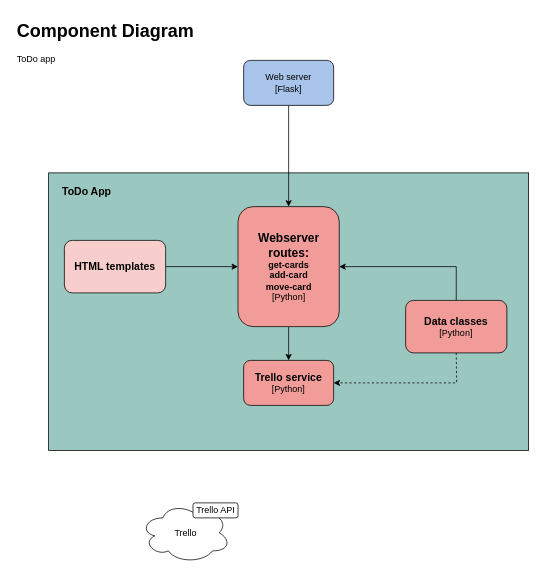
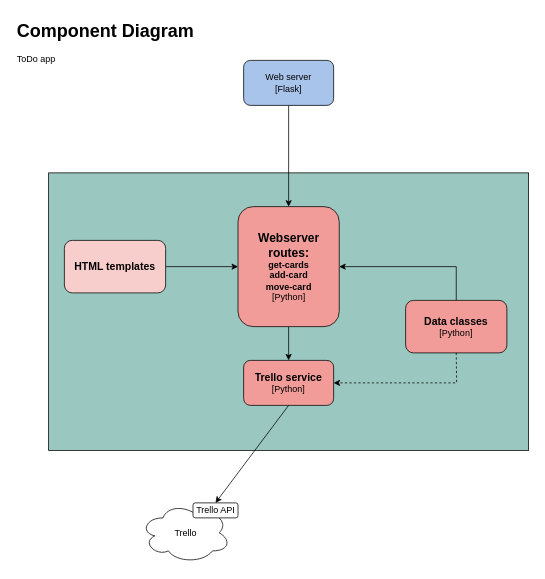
node "ToDo App": removed
edge "Trello service [Python]" -> "Trello API": added
